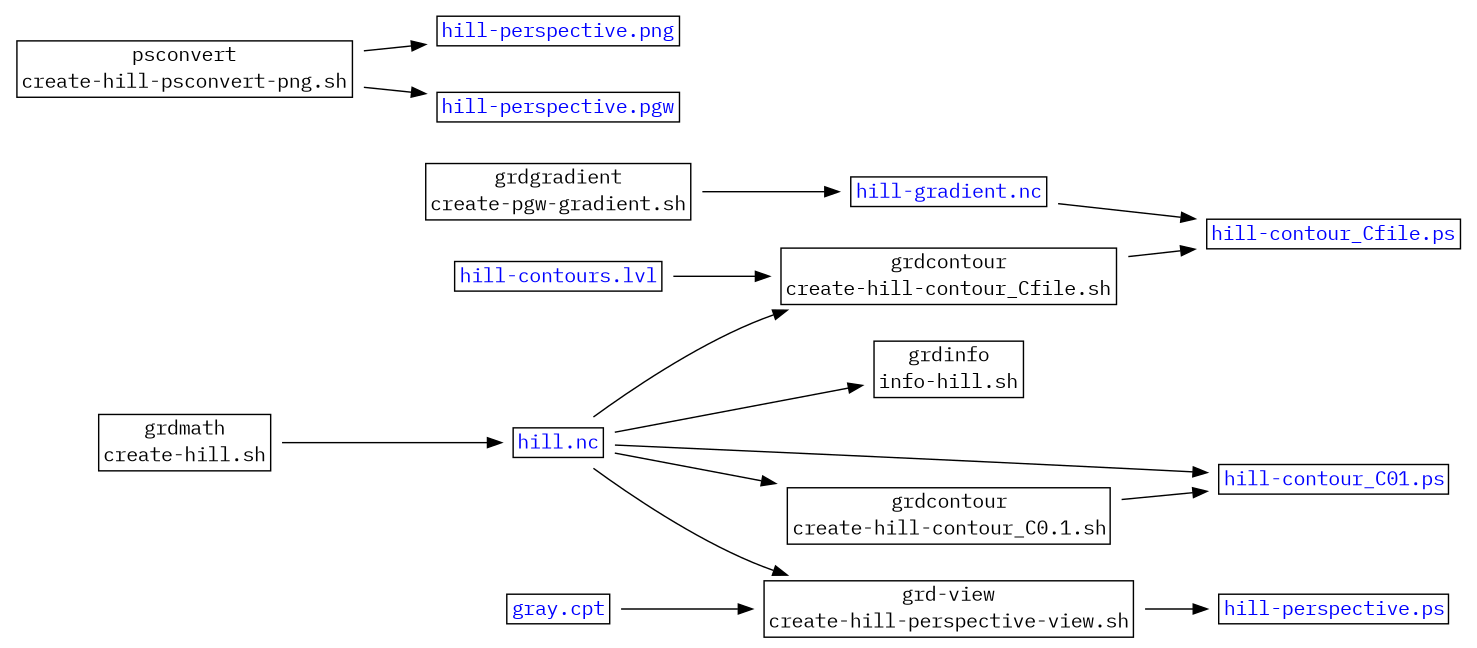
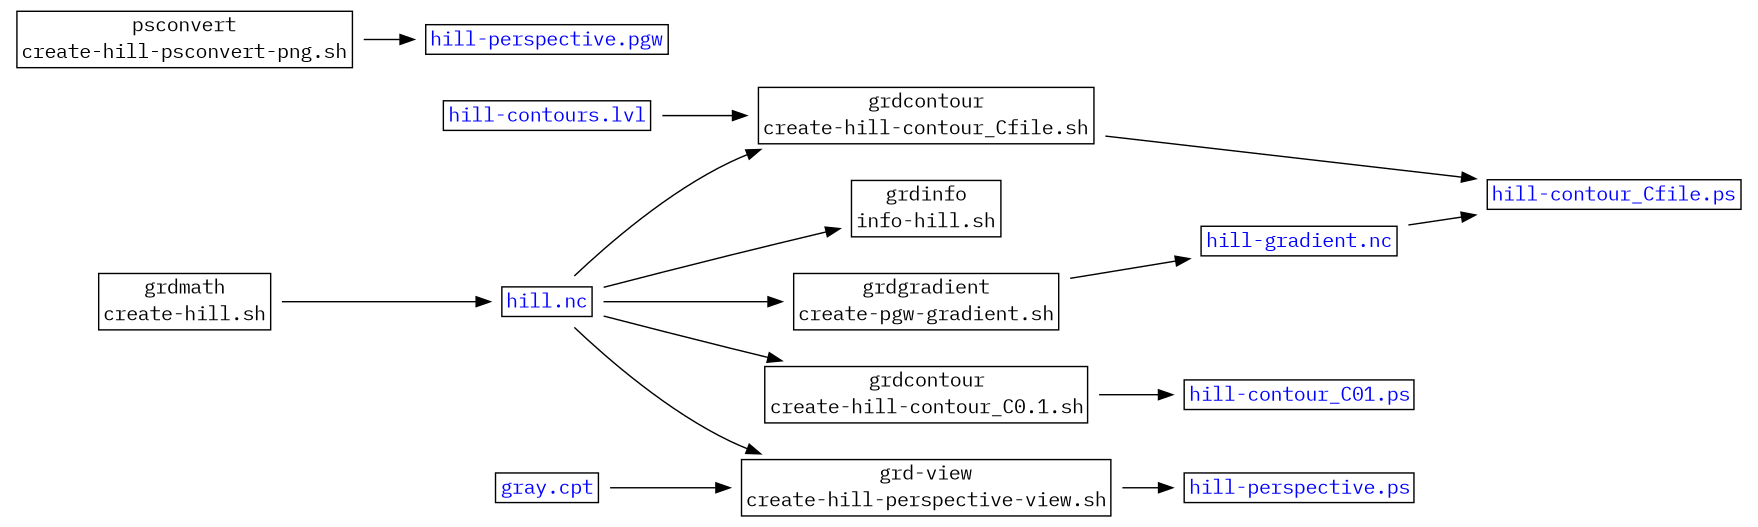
node "hill-perspective.png": removed
edge "hill.nc" -> "hill-contour_C01.ps": now "hill.nc" -> "grdgradient"
